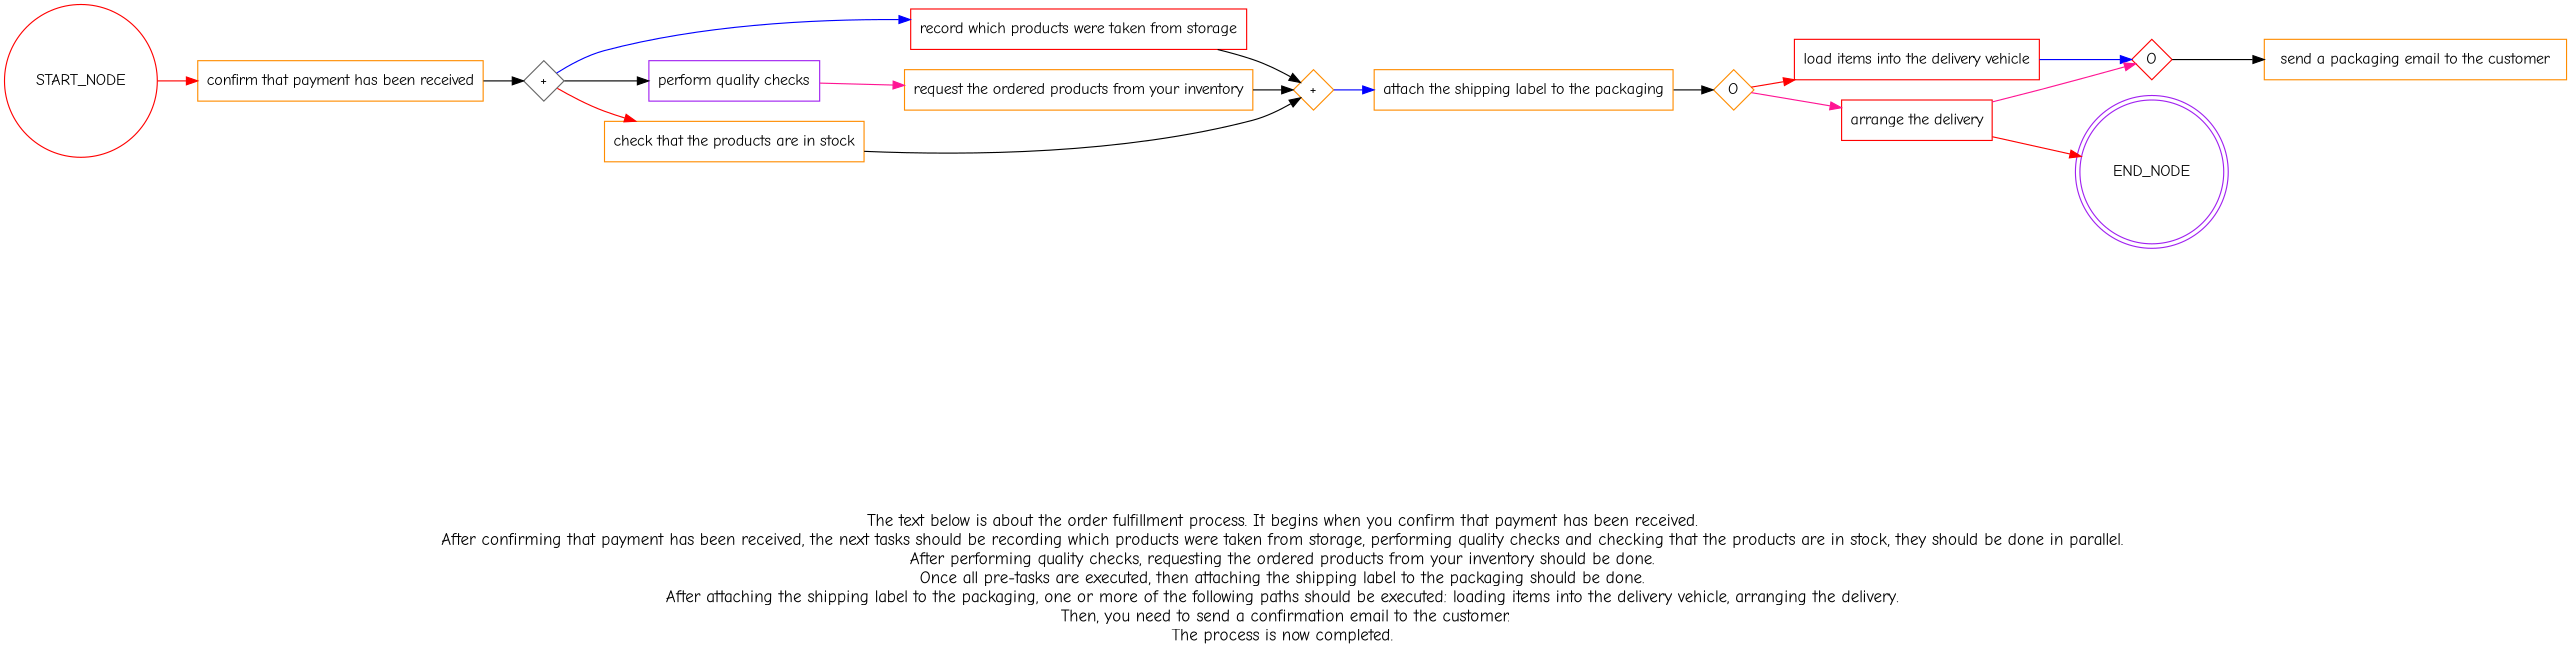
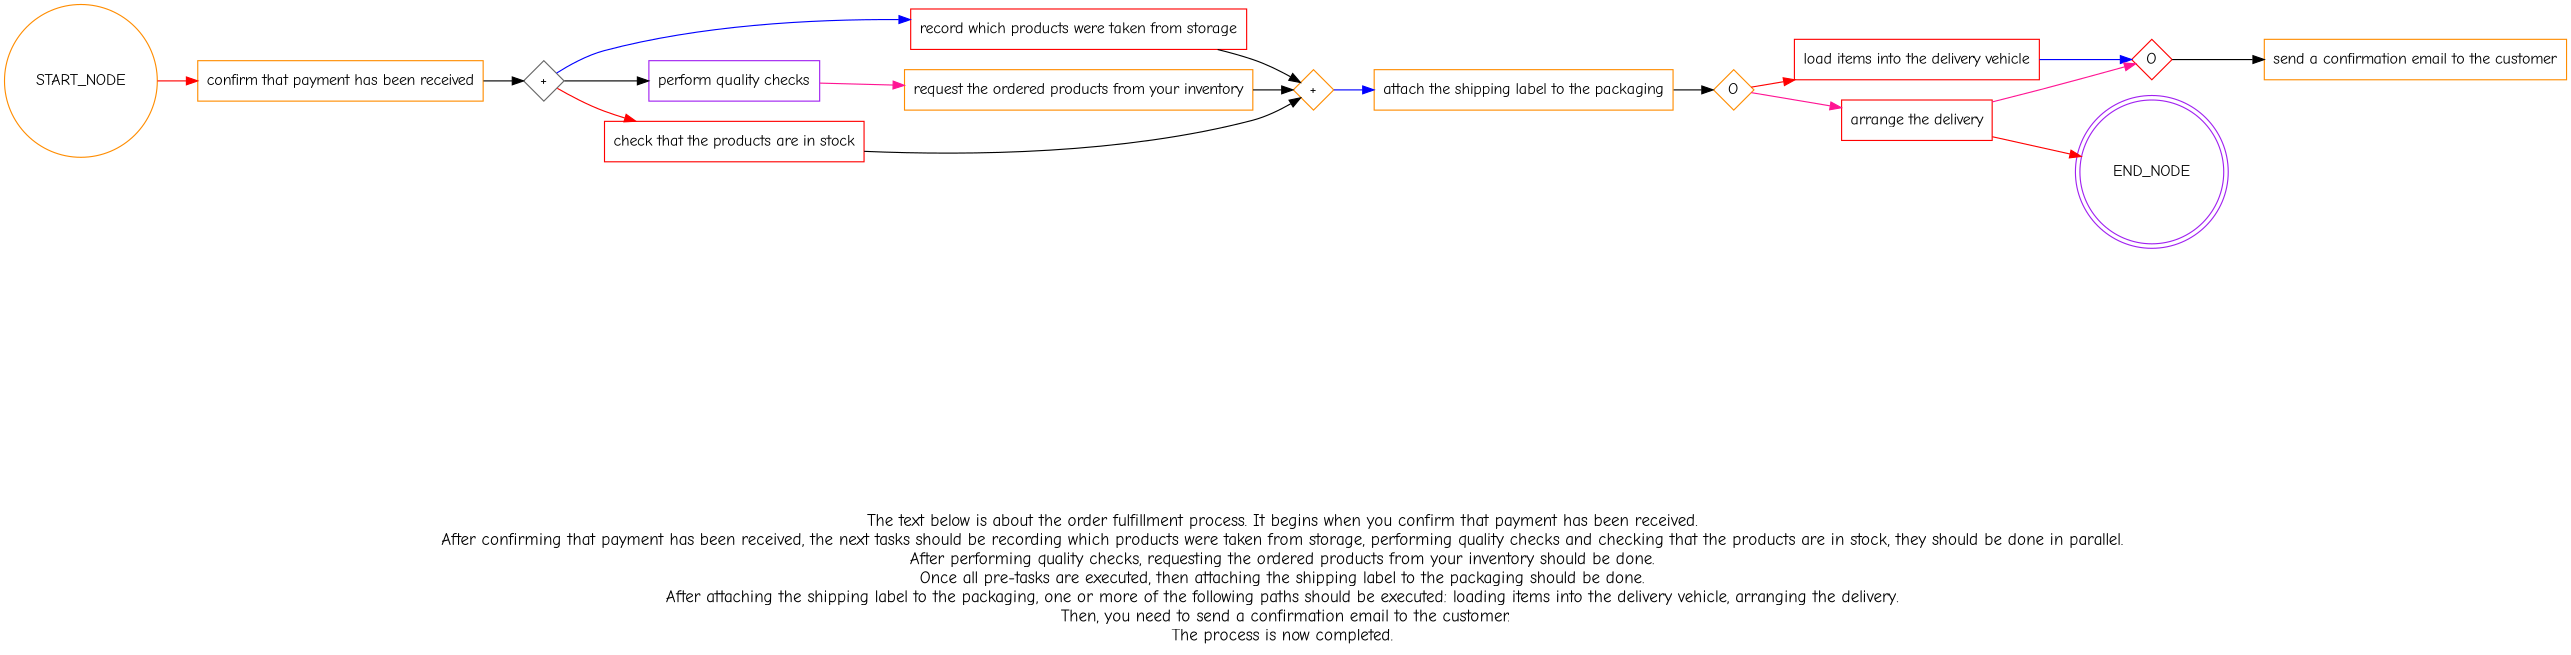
node "send a packaging email to the customer": label "send a packaging email to the customer" -> "send a confirmation email to the customer"
node "START_NODE": color red -> darkorange
node "check that the products are in stock": color darkorange -> red
